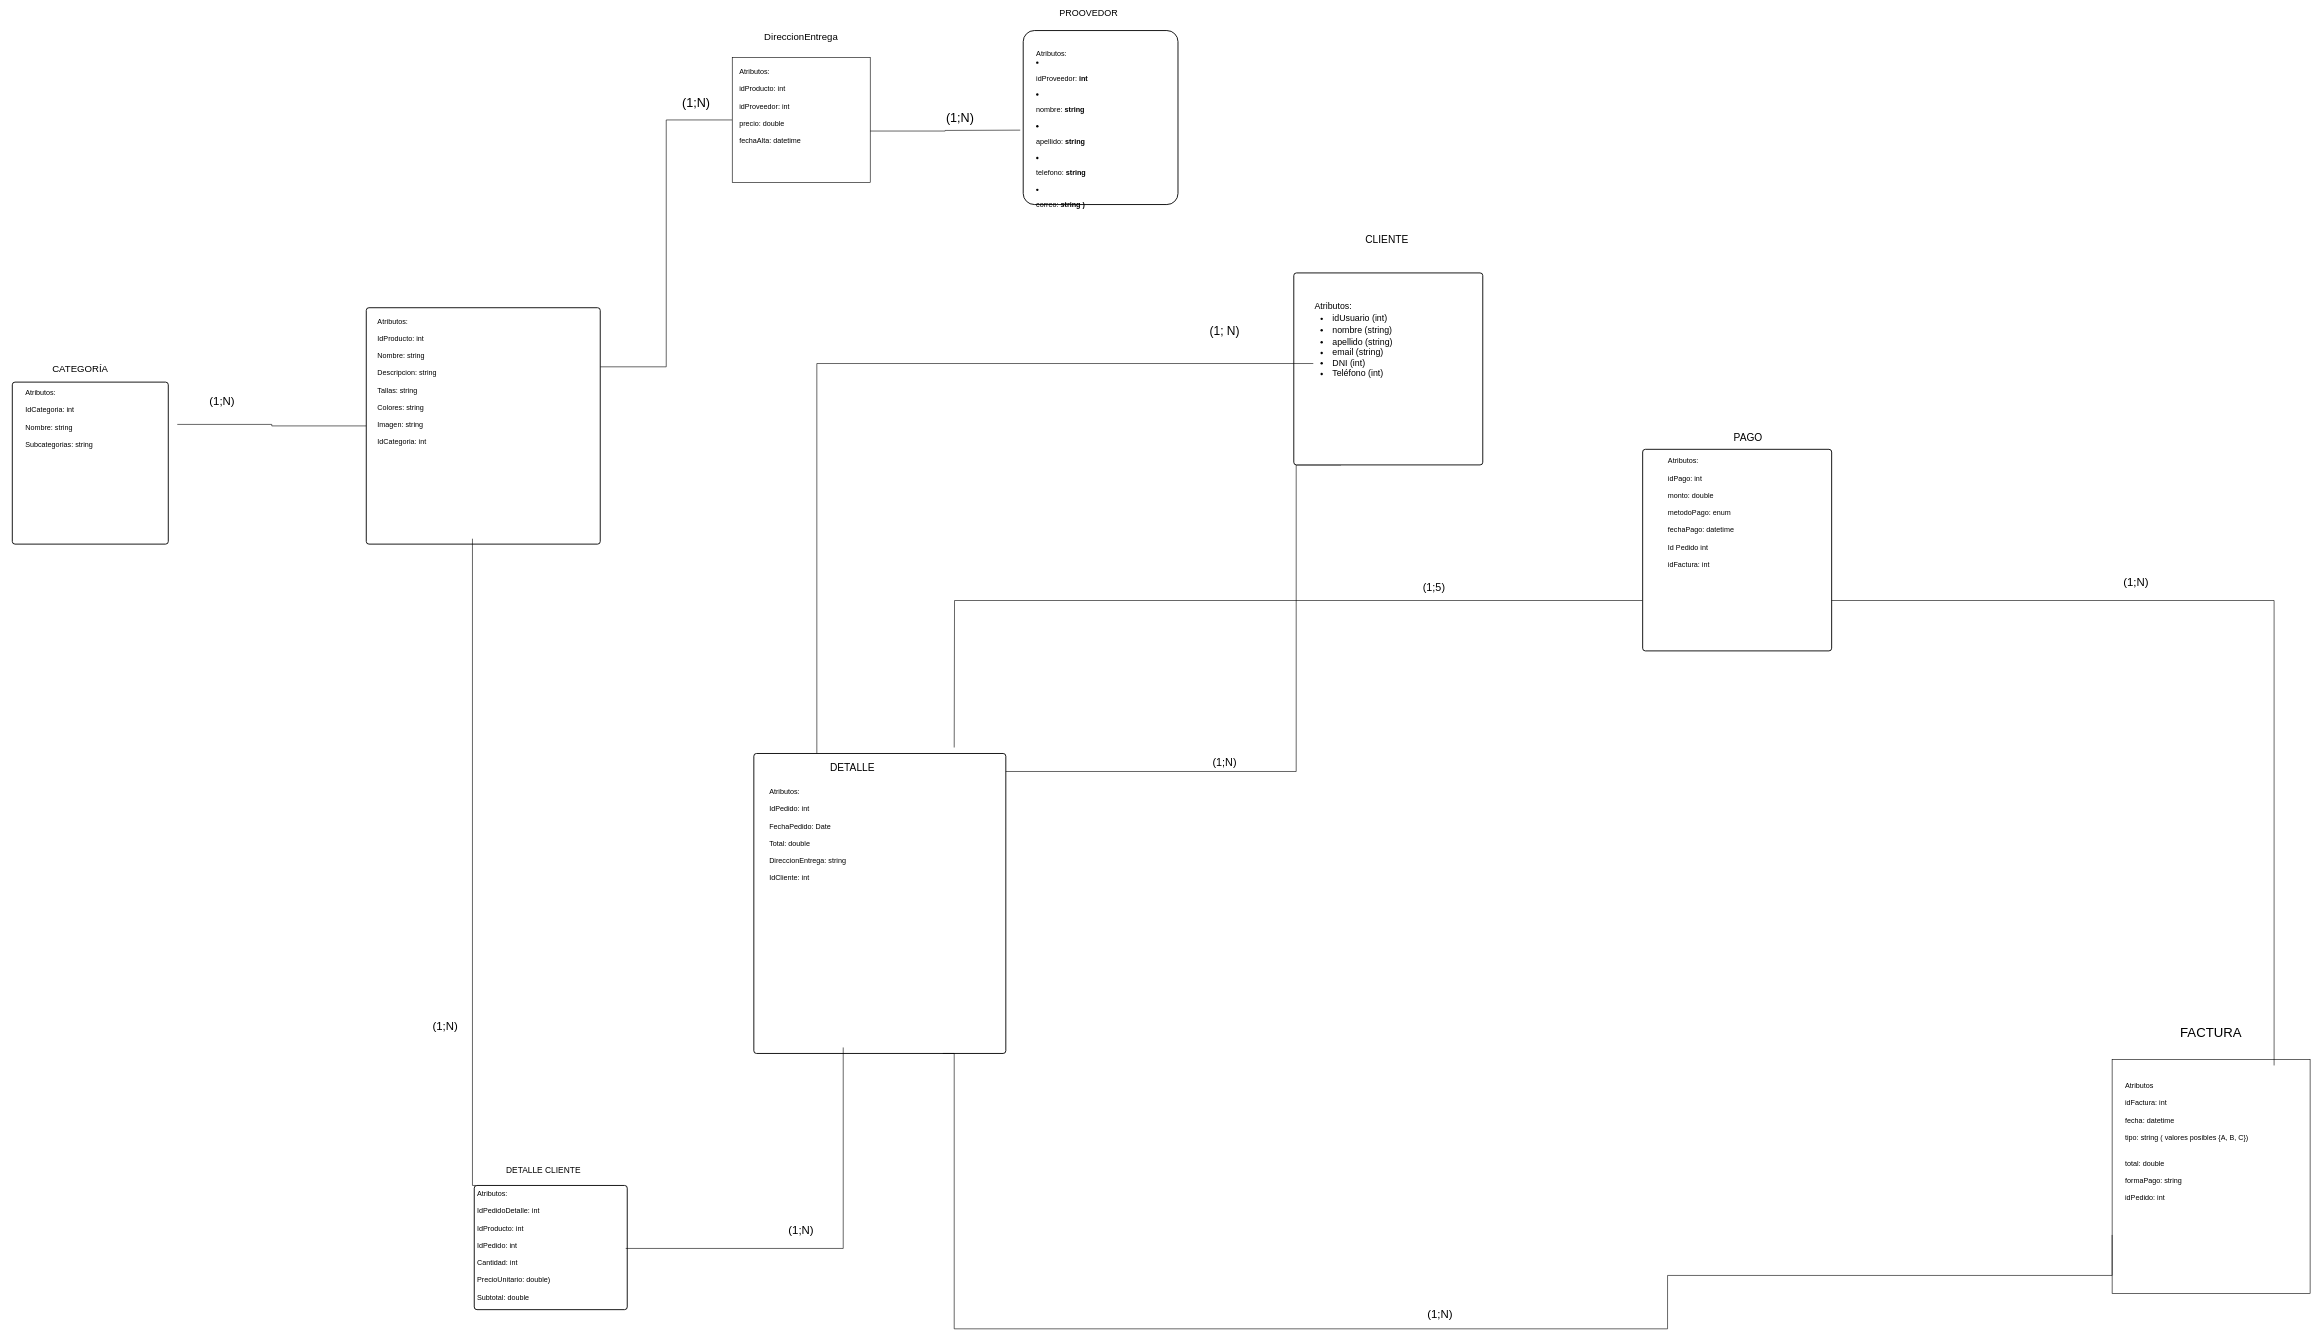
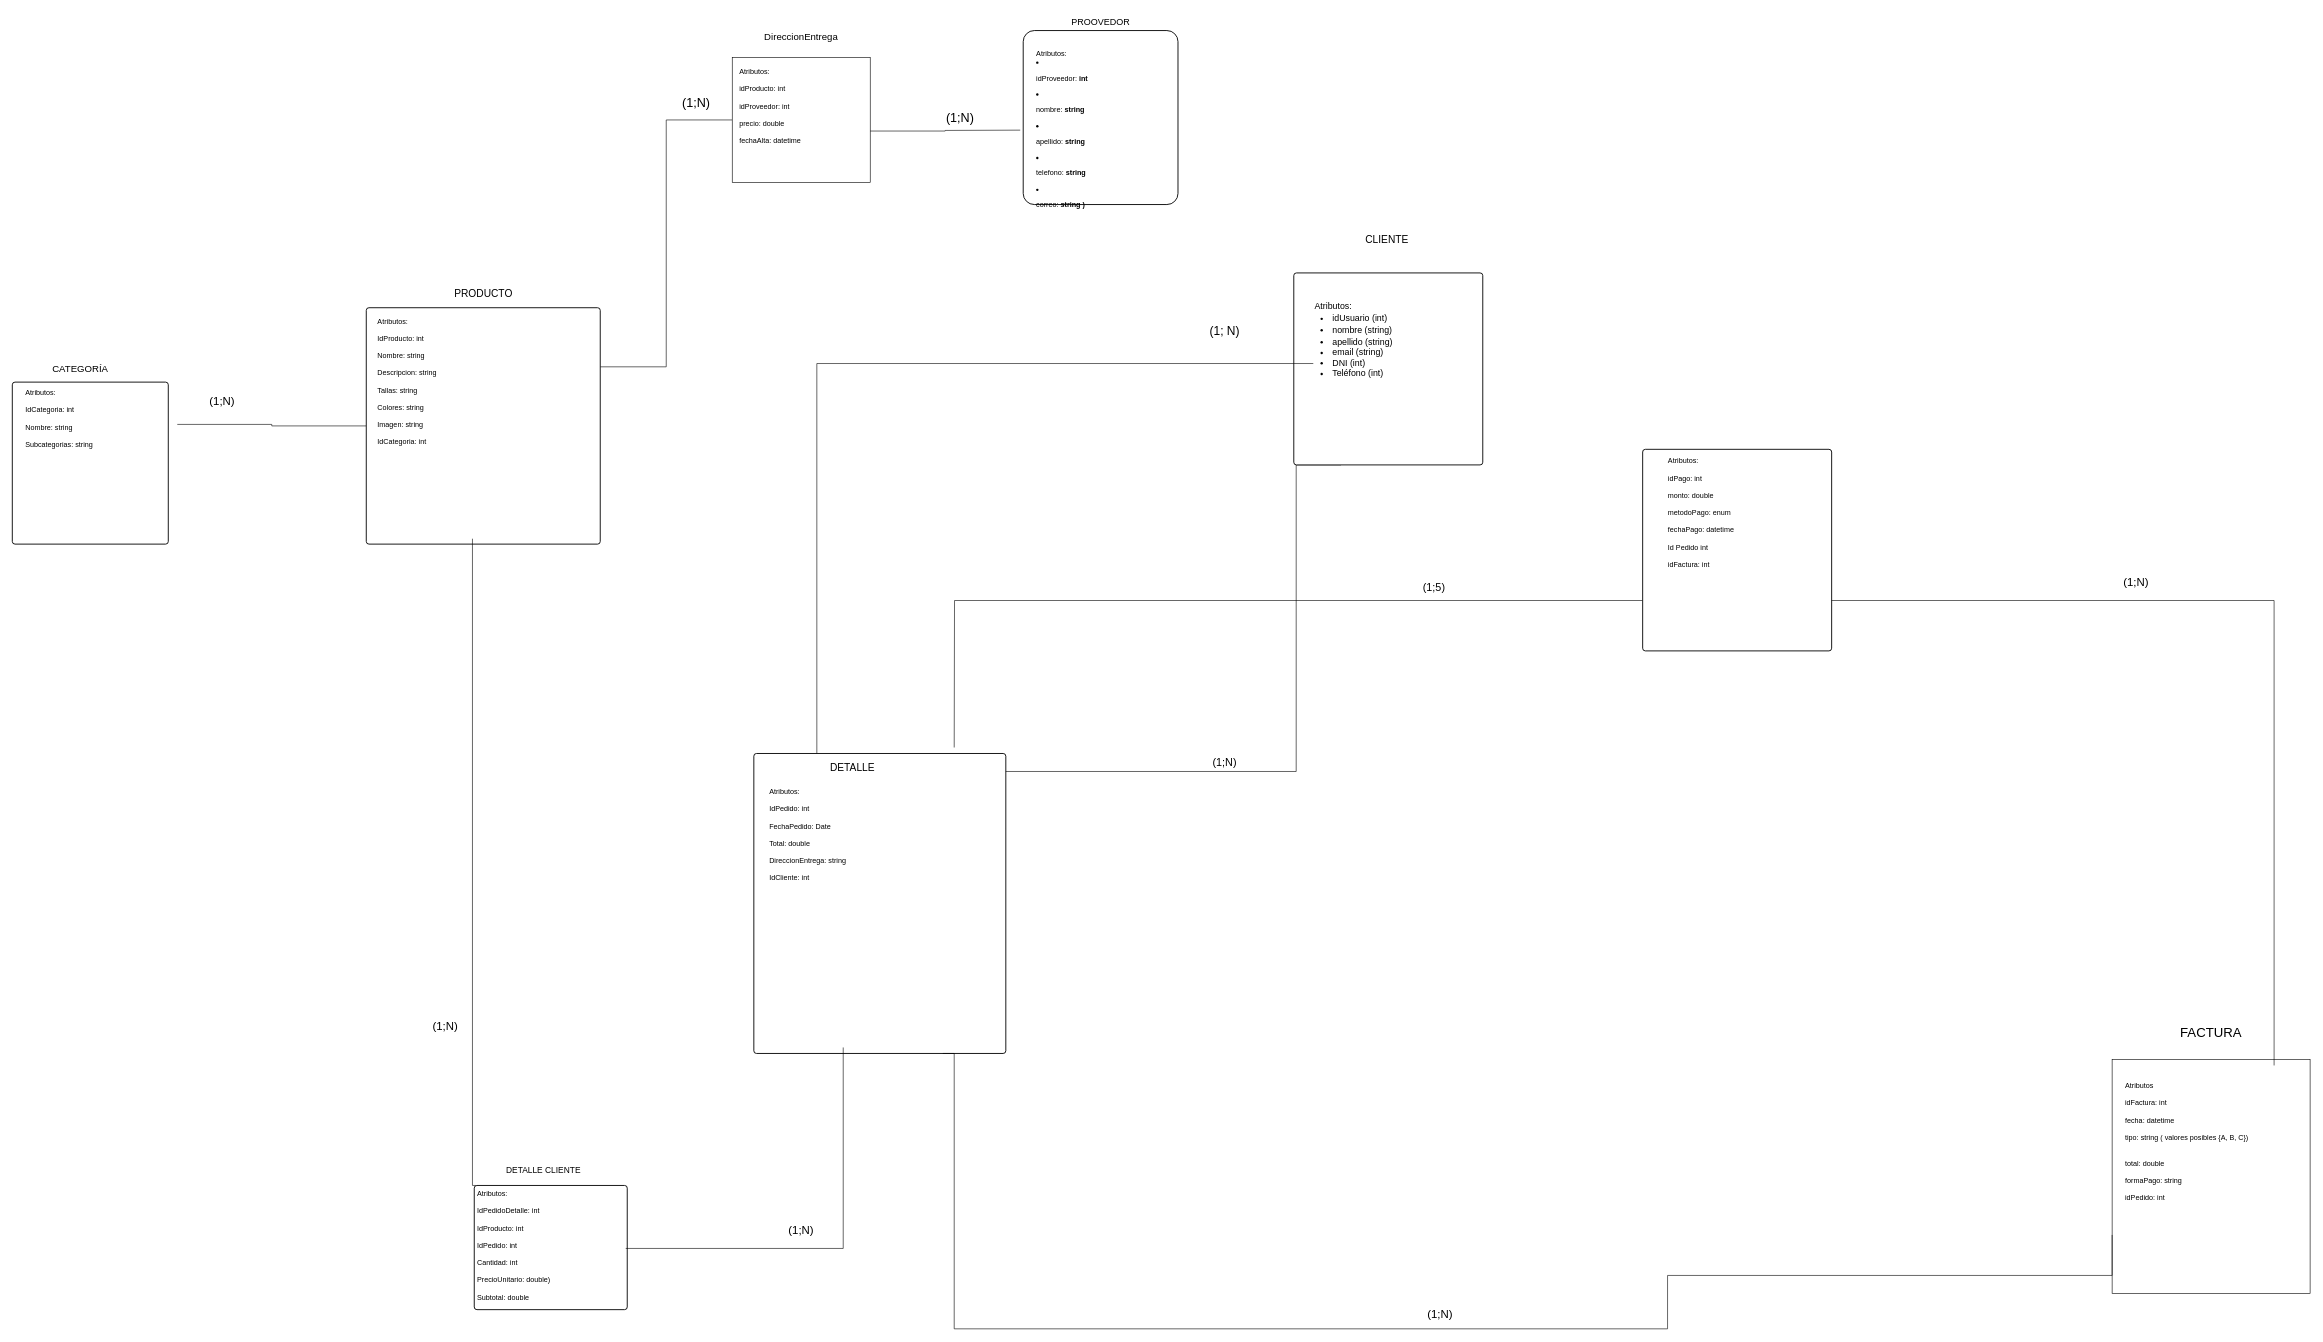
node "PROOVEDOR": moved (1089, 12) -> (1101, 21)
node "PRODUCTO": added
node "PAGO": removed
